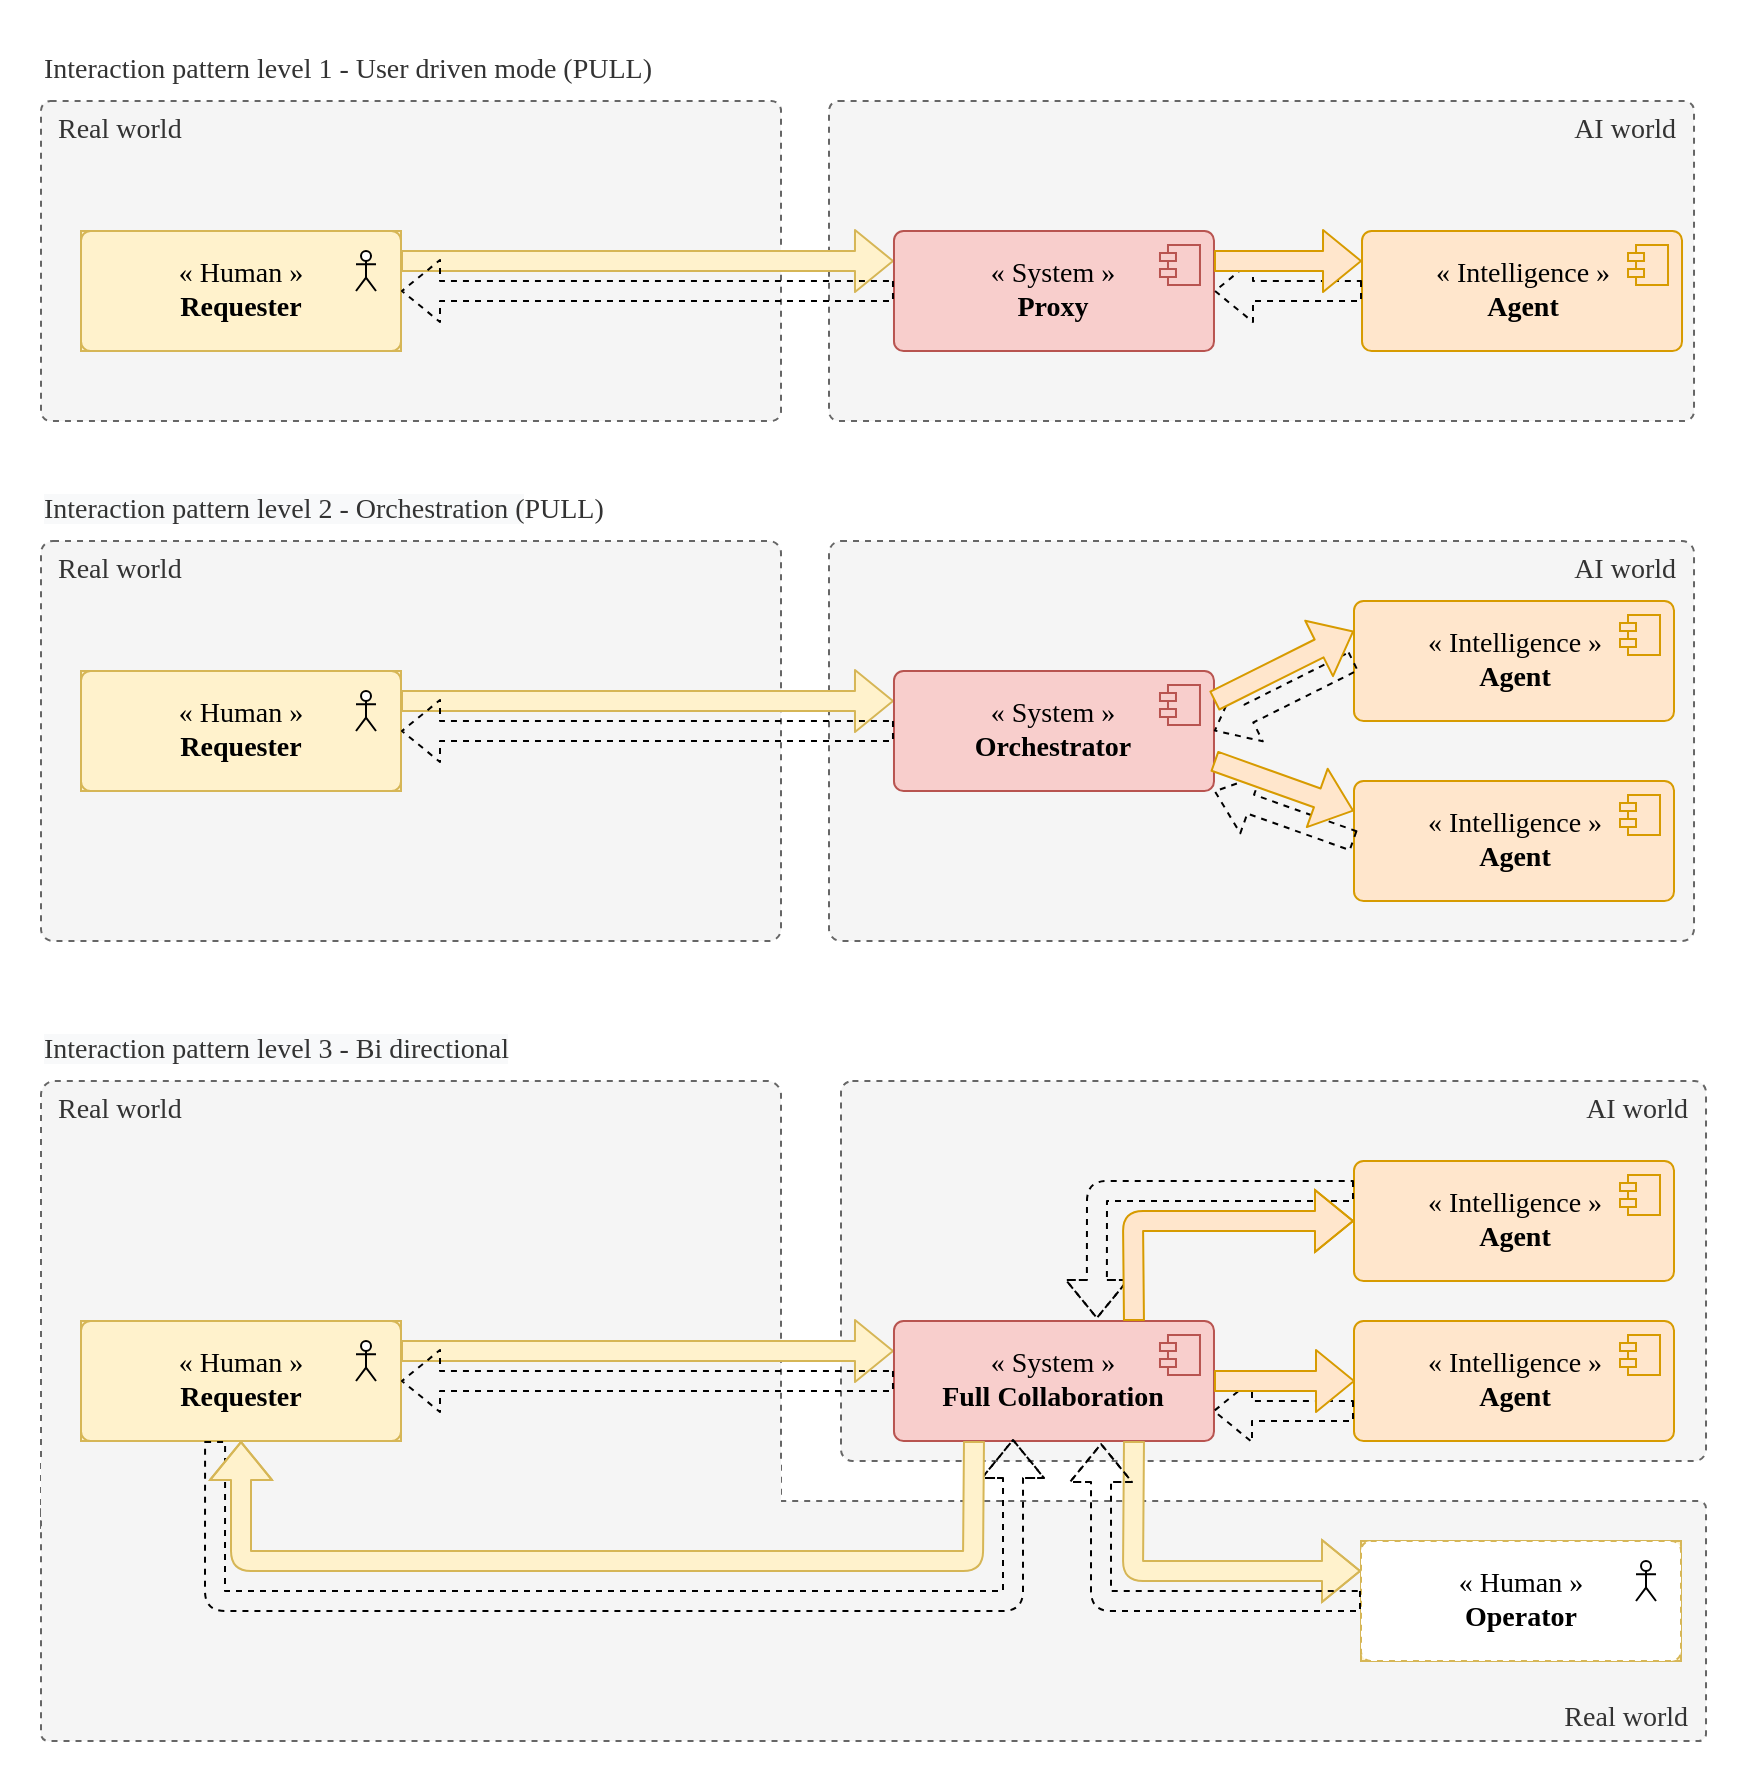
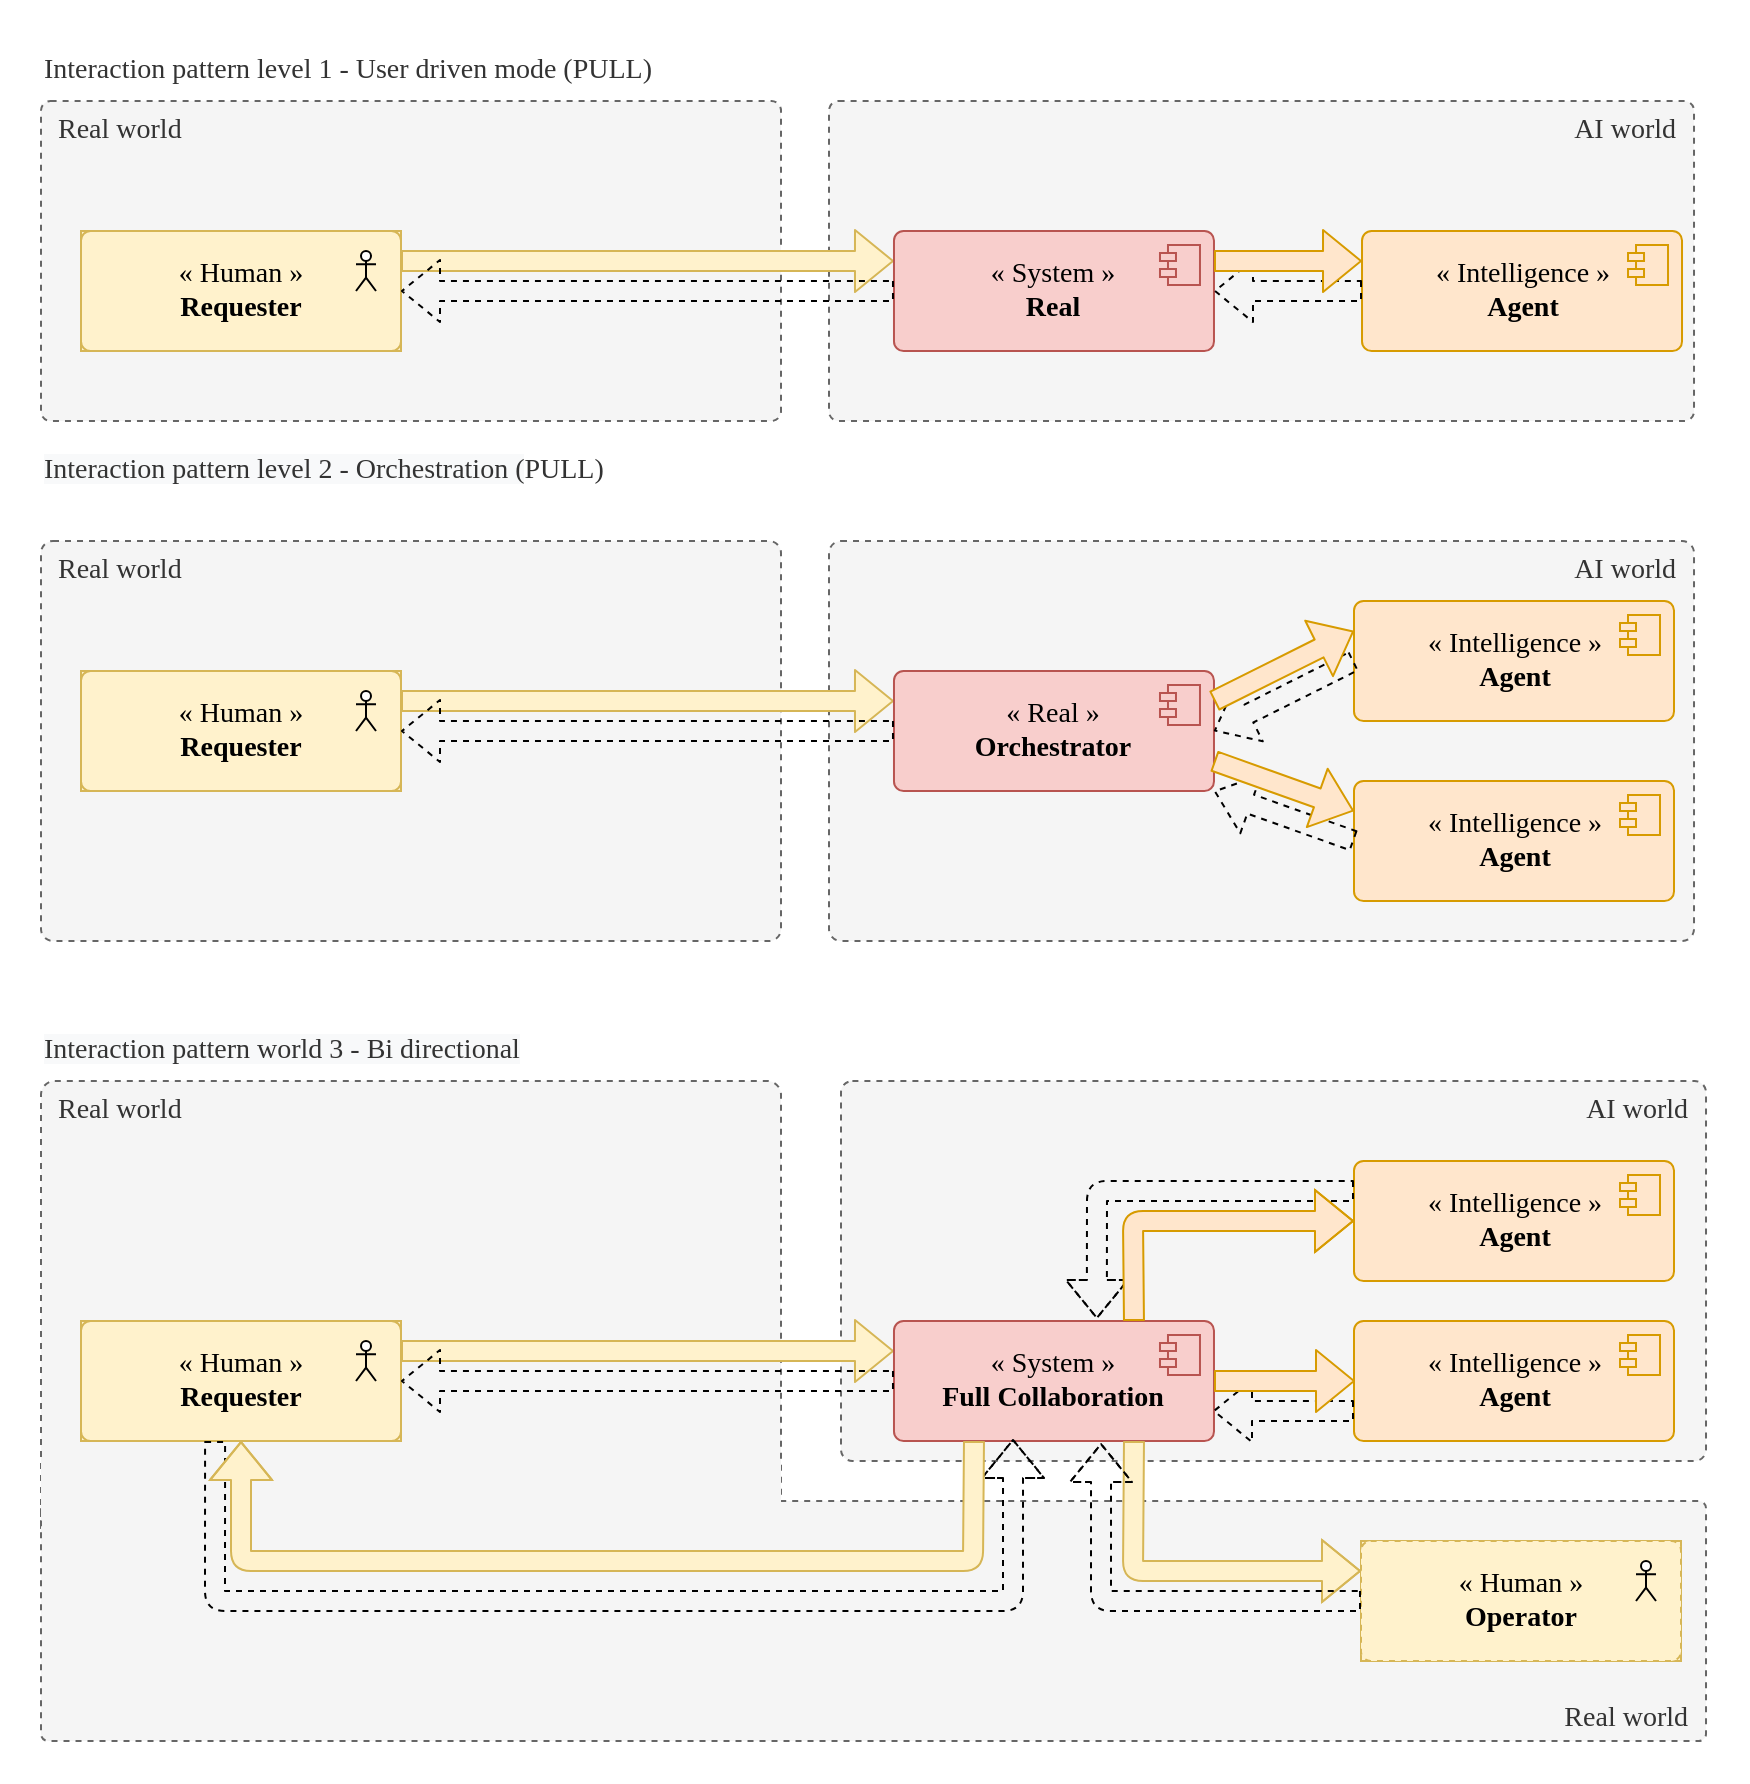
node "« System »Proxy": label "« System »Proxy" -> "« System »Real"
node "Interaction pattern level 2 - Orchestration (PULL)": moved (521, 511) -> (521, 471)
node "« System »Orchestrator": label "« System »Orchestrator" -> "« Real »Orchestrator"
node "Interaction pattern level 3 - Bi directional": label "Interaction pattern level 3 - Bi directional" -> "Interaction pattern world 3 - Bi directional"
node "« Human »Operator": fillcolor #ffffff -> #fff2cc
